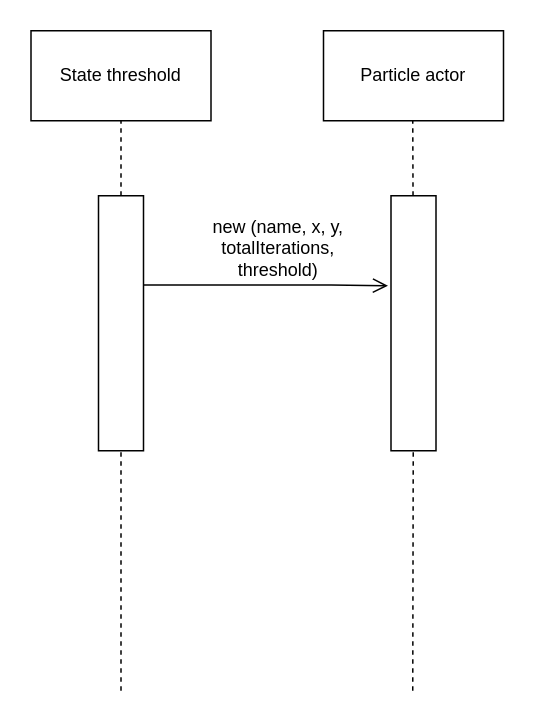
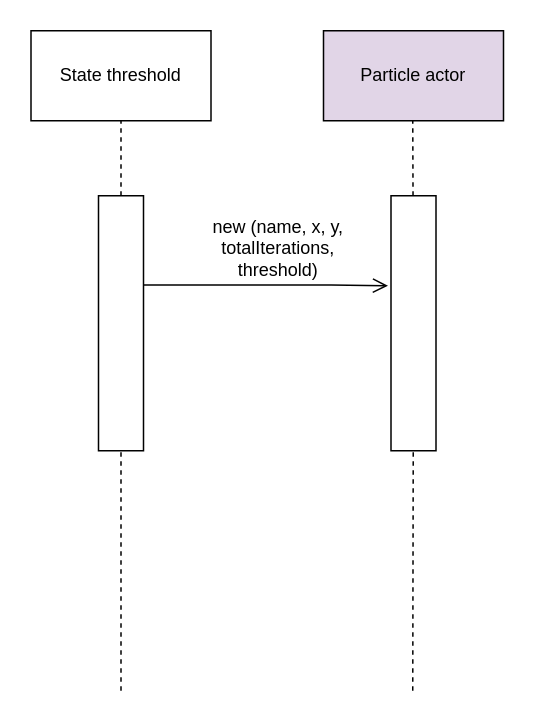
node "Particle actor": fillcolor #ffffff -> #e1d5e7
